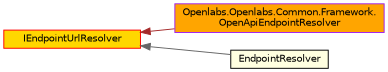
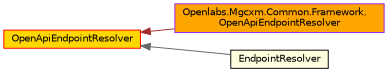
node "Openlabs.Openlabs.Common.Framework. OpenApiEndpointResolver": label "Openlabs.Openlabs.Common.Framework. OpenApiEndpointResolver" -> "Openlabs.Mgcxm.Common.Framework. OpenApiEndpointResolver"
node "IEndpointUrlResolver": label "IEndpointUrlResolver" -> "OpenApiEndpointResolver"
